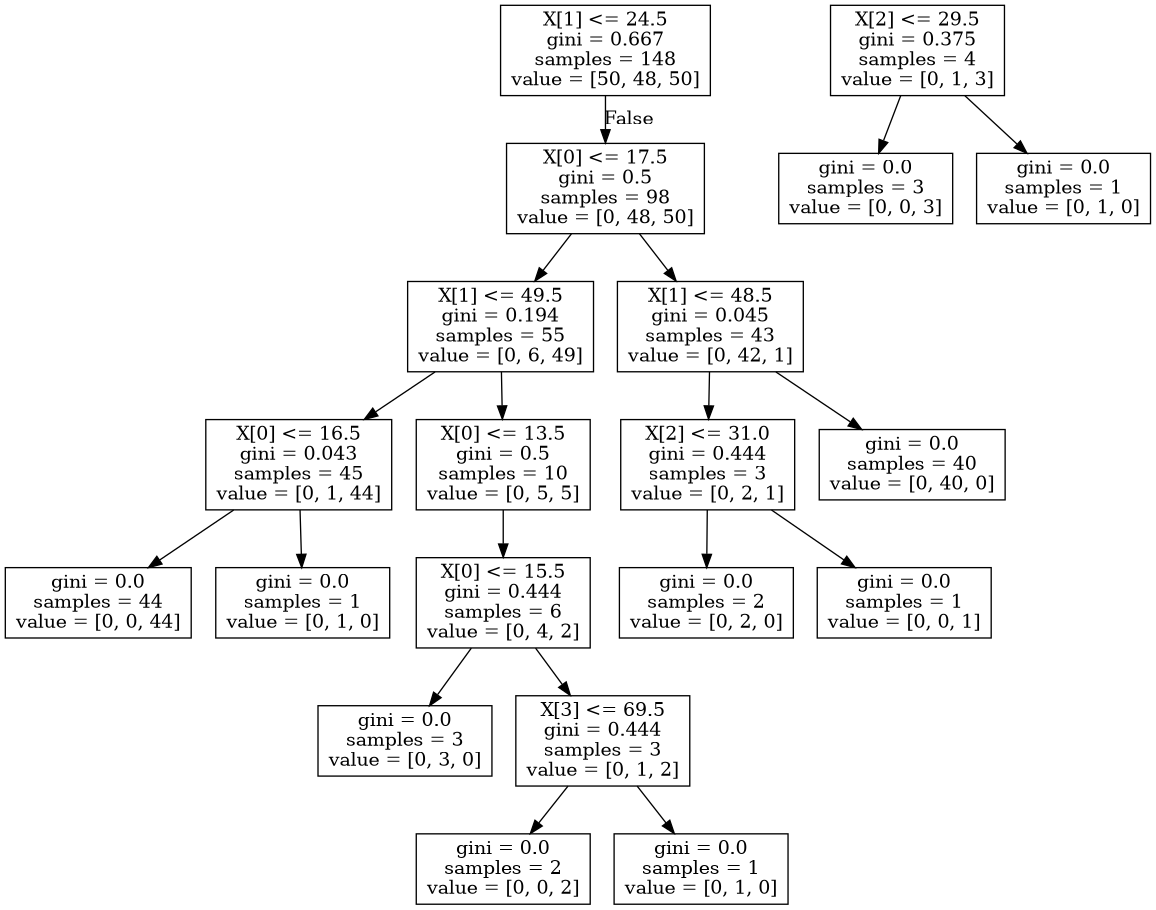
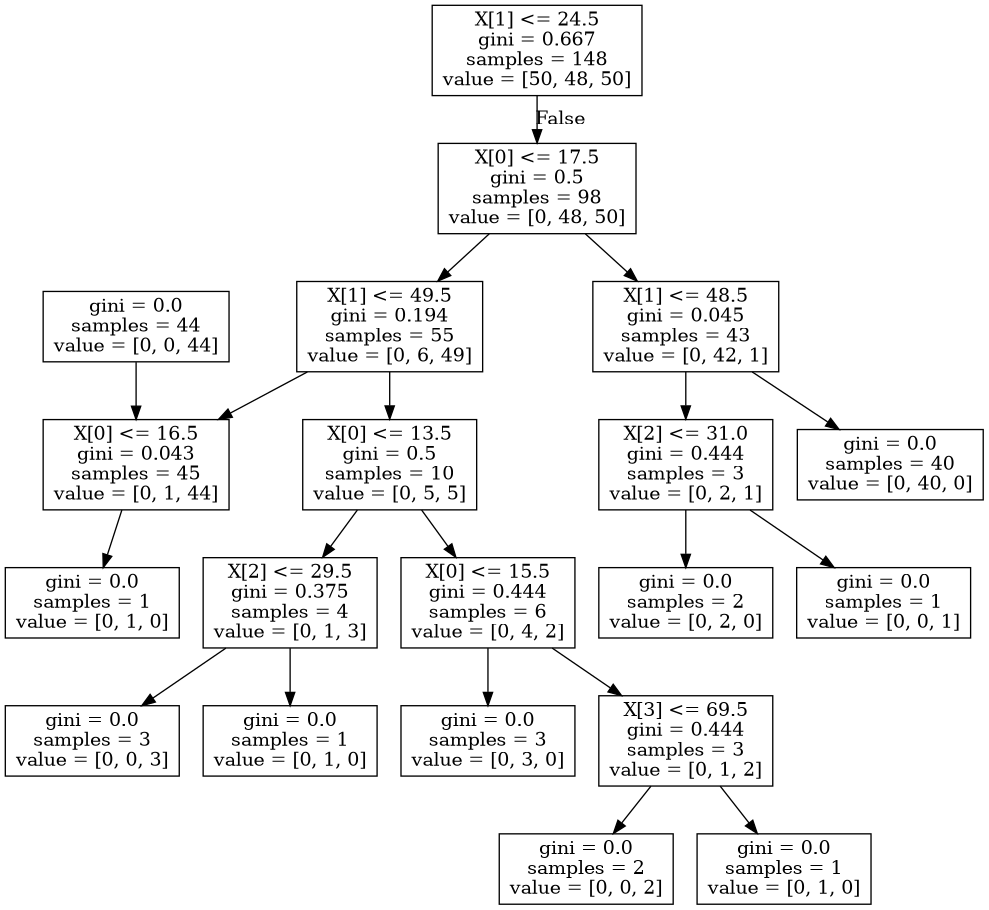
edge "X[0] <= 13.5 gini = 0.5 samples = 10 value = [0, 5, 5]" -> "X[2] <= 29.5 gini = 0.375 samples = 4 value = [0, 1, 3]": added
edge "X[0] <= 16.5 gini = 0.043 samples = 45 value = [0, 1, 44]" -> "gini = 0.0 samples = 44 value = [0, 0, 44]": reversed
